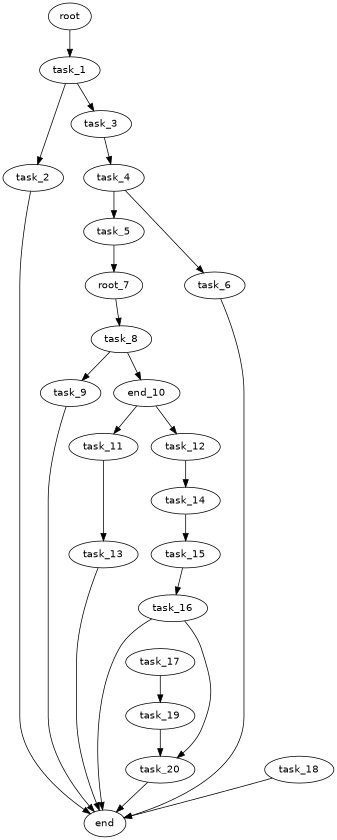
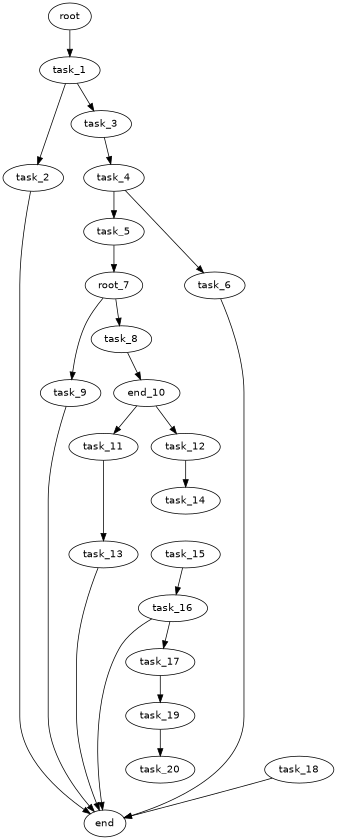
edge "task_8" -> "task_9": now "root_7" -> "task_9"
edge "task_14" -> "task_15": removed
edge "task_16" -> "task_20": now "task_16" -> "task_17"
edge "task_20" -> "end": removed
